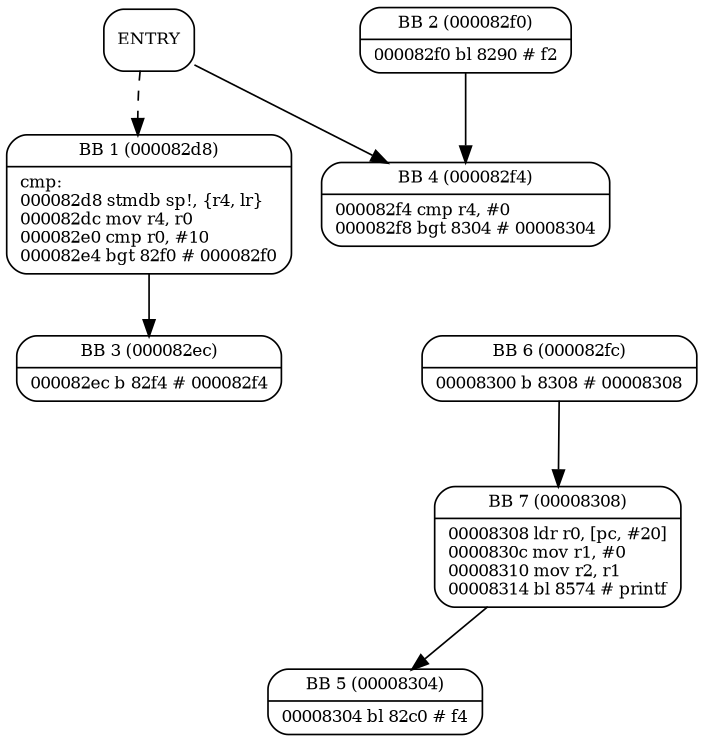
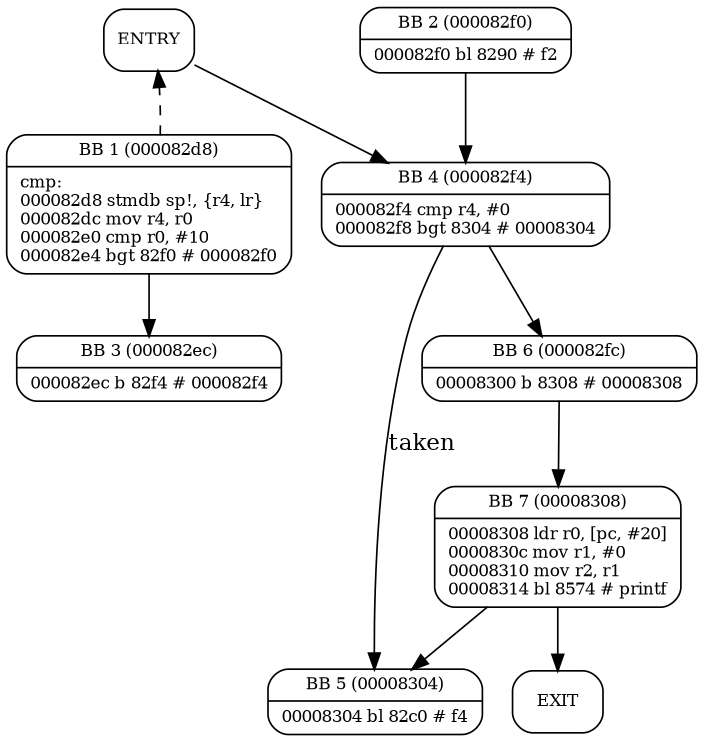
edge "ENTRY" -> "BB 1 (000082d8)": reversed
edge "BB 4 (000082f4)" -> "BB 6 (000082fc)": added
edge "BB 4 (000082f4)" -> "BB 5 (00008304)": added, label "taken"
node "EXIT": added
